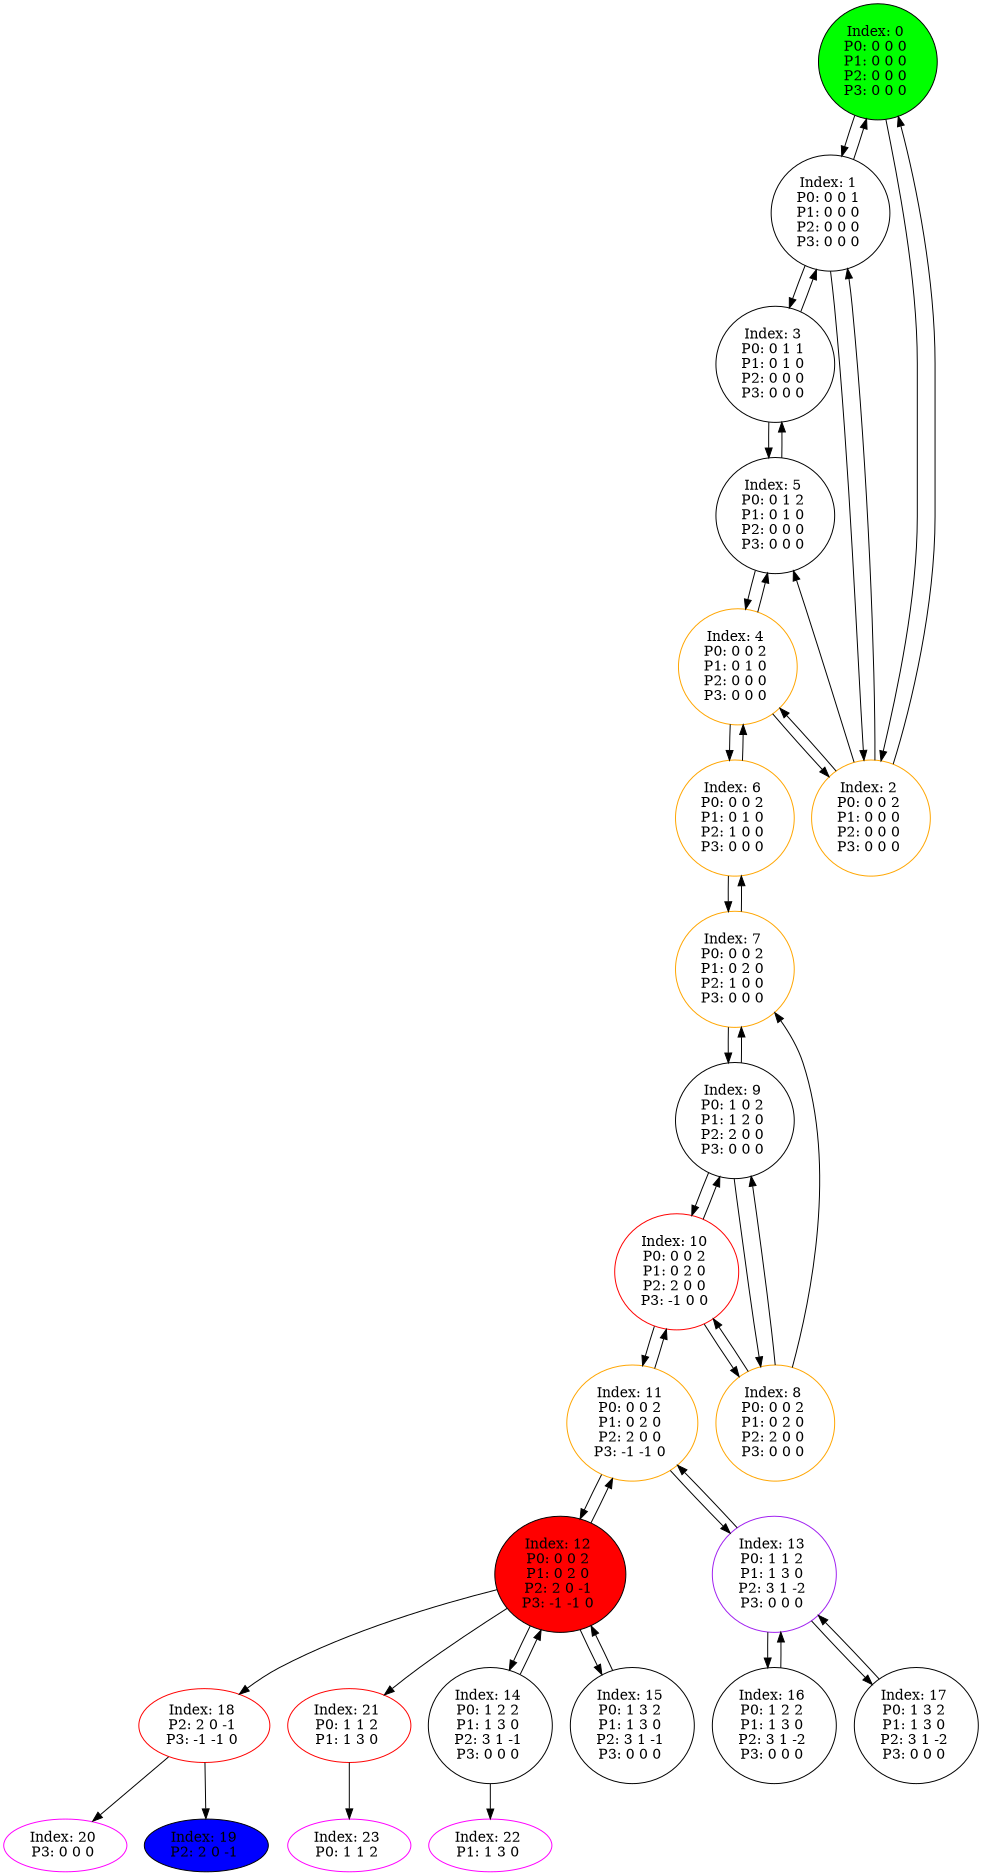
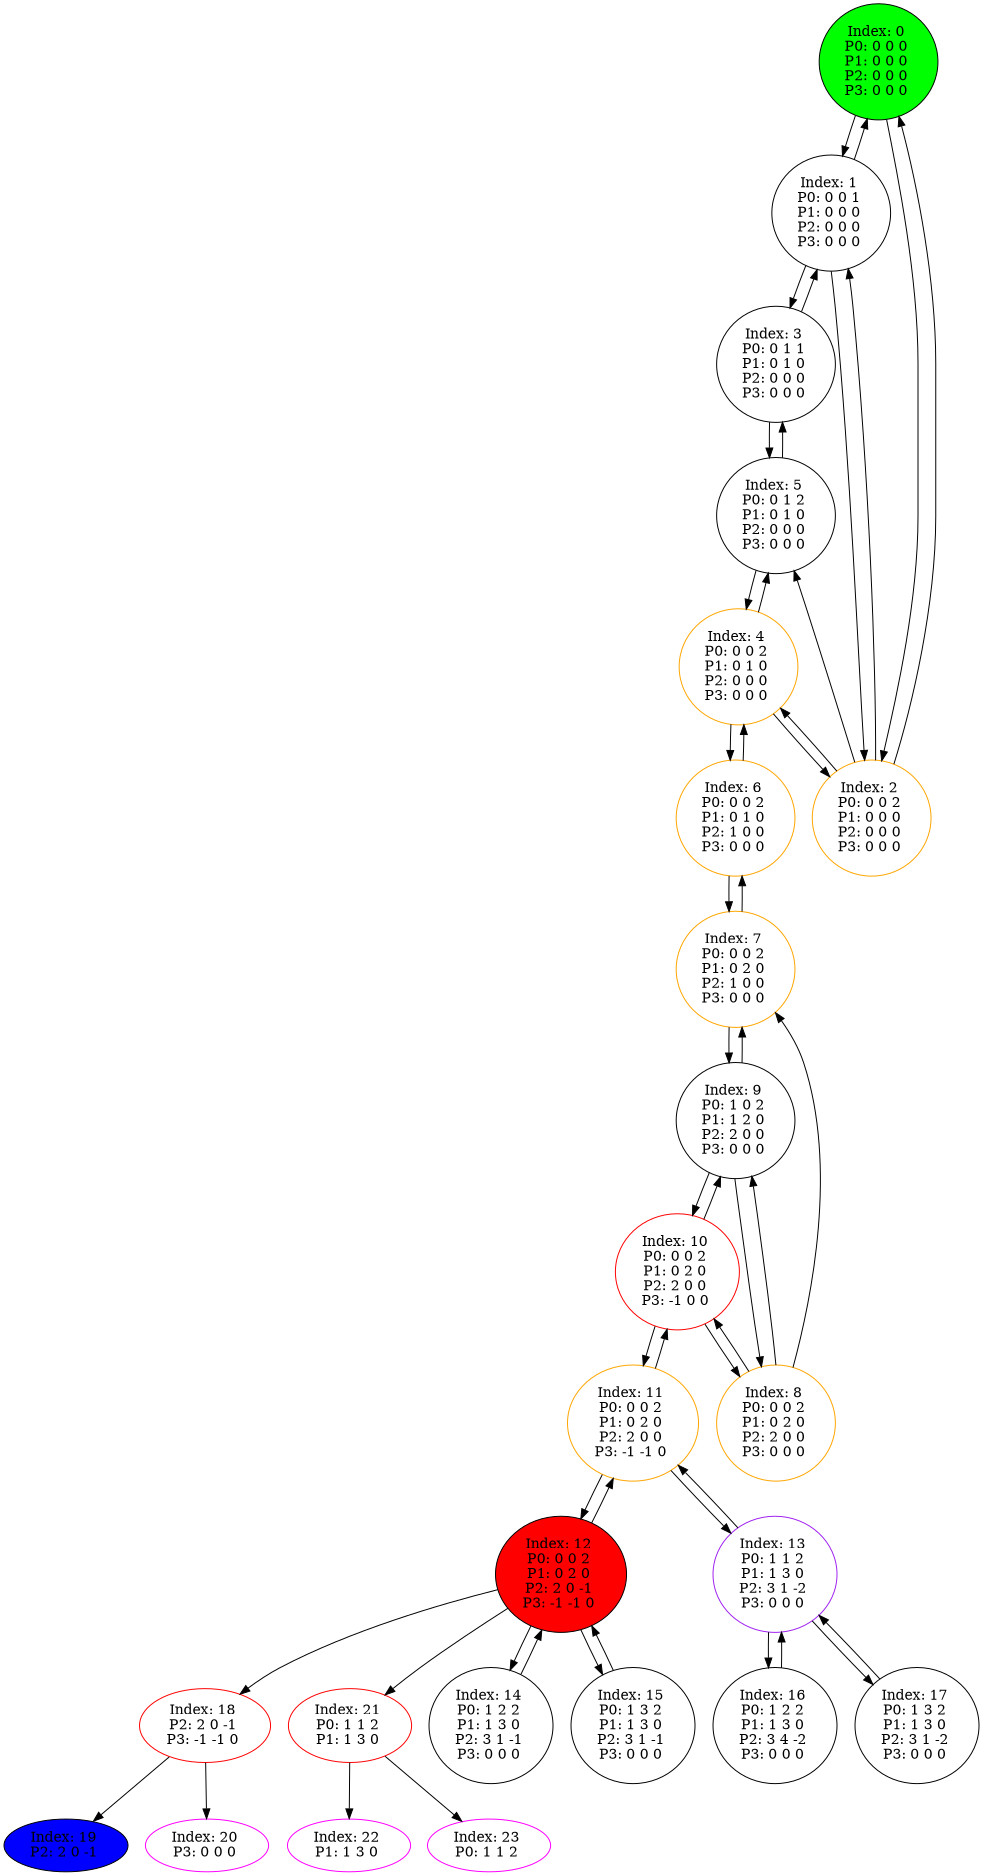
node "Index: 16 P0: 1 2 2 P1: 1 3 0 P2: 3 1 -2 P3: 0 0 0": label "Index: 16 P0: 1 2 2 P1: 1 3 0 P2: 3 1 -2 P3: 0 0 0" -> "Index: 16 P0: 1 2 2 P1: 1 3 0 P2: 3 4 -2 P3: 0 0 0"
edge "Index: 14 P0: 1 2 2 P1: 1 3 0 P2: 3 1 -1 P3: 0 0 0" -> "Index: 22 P1: 1 3 0": now "Index: 21 P0: 1 1 2 P1: 1 3 0" -> "Index: 22 P1: 1 3 0"
